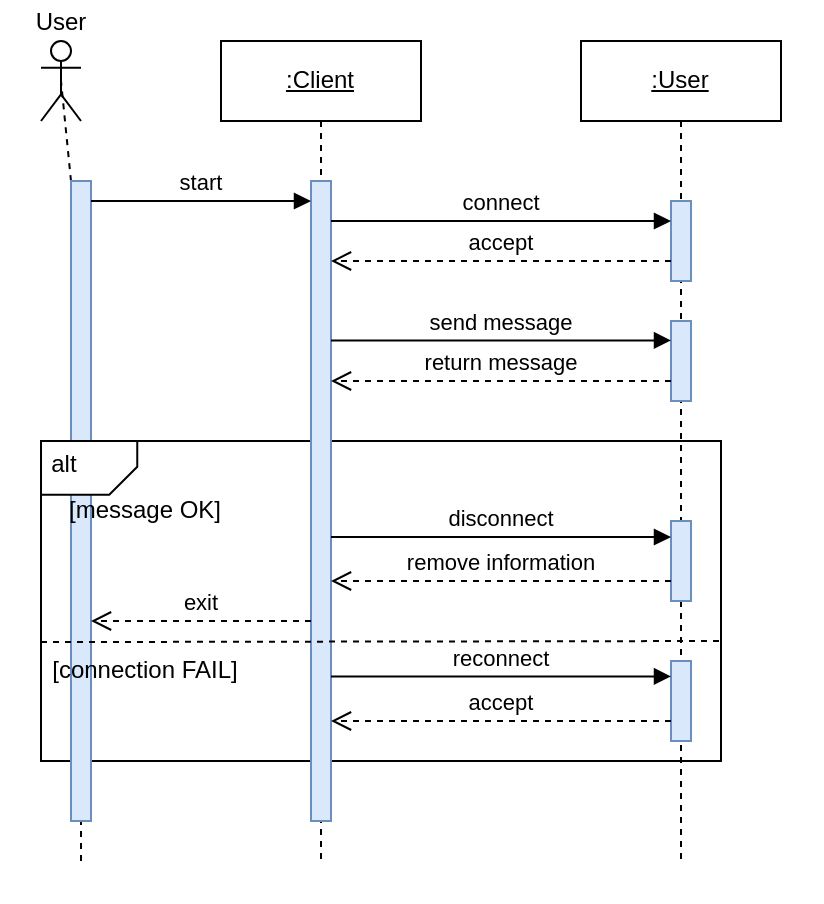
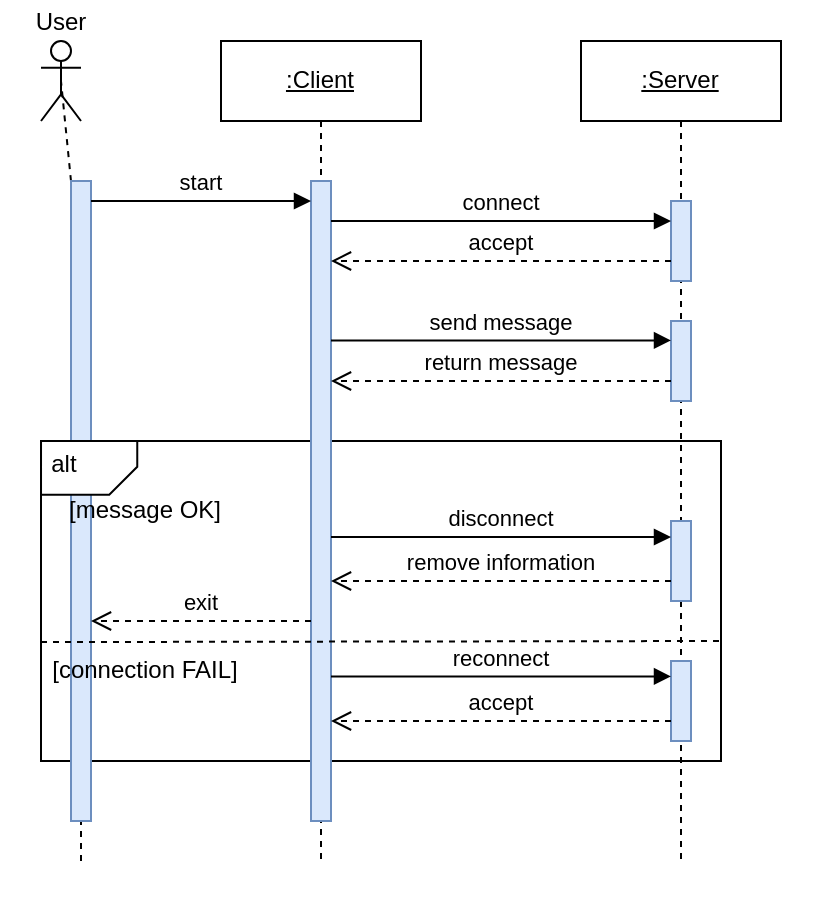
node ":User": label ":User" -> ":Server"
